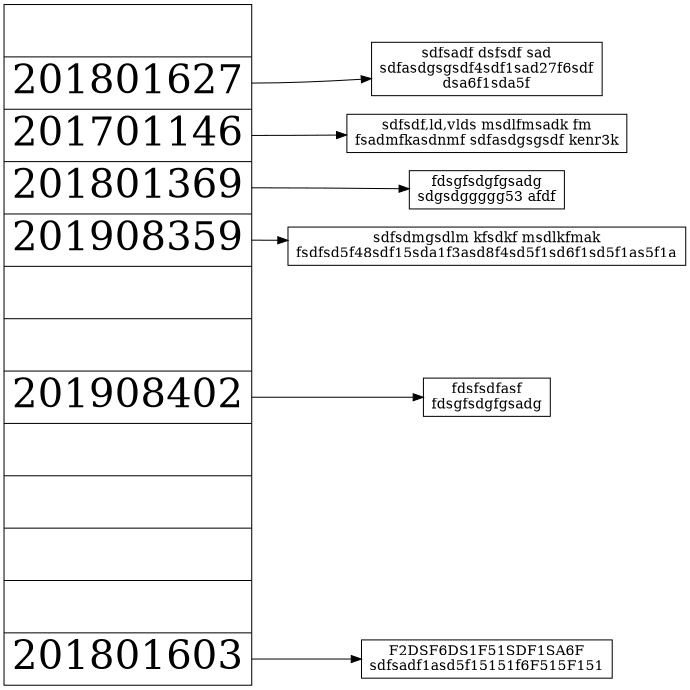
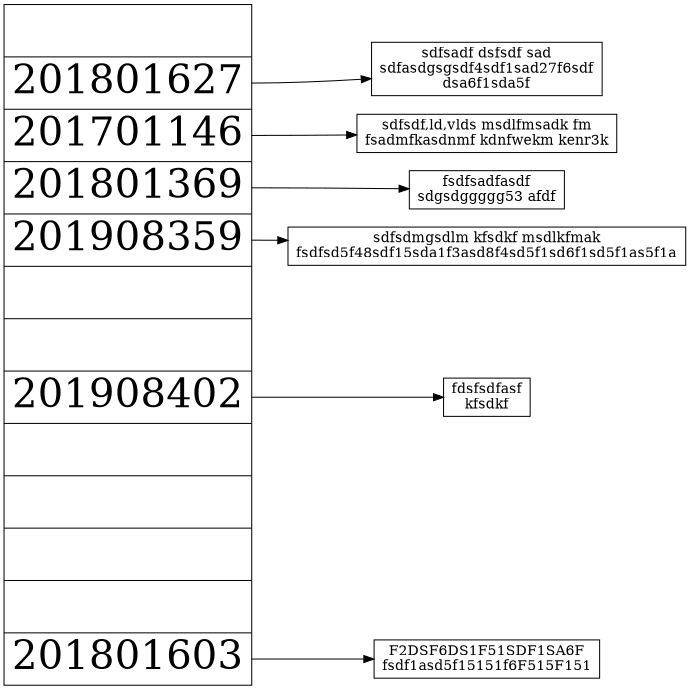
node "sdfsdf,ld,vlds msdlfmsadk fm fsadmfkasdnmf sdfasdgsgsdf kenr3k": label "sdfsdf,ld,vlds msdlfmsadk fm fsadmfkasdnmf sdfasdgsgsdf kenr3k" -> "sdfsdf,ld,vlds msdlfmsadk fm fsadmfkasdnmf kdnfwekm kenr3k"
node "fdsgfsdgfgsadg sdgsdggggg53 afdf": label "fdsgfsdgfgsadg sdgsdggggg53 afdf" -> "fsdfsadfasdf sdgsdggggg53 afdf"
node "fdsfsdfasf fdsgfsdgfgsadg": label "fdsfsdfasf fdsgfsdgfgsadg" -> "fdsfsdfasf kfsdkf"
node "F2DSF6DS1F51SDF1SA6F sdfsadf1asd5f15151f6F515F151": label "F2DSF6DS1F51SDF1SA6F sdfsadf1asd5f15151f6F515F151" -> "F2DSF6DS1F51SDF1SA6F fsdf1asd5f15151f6F515F151"
